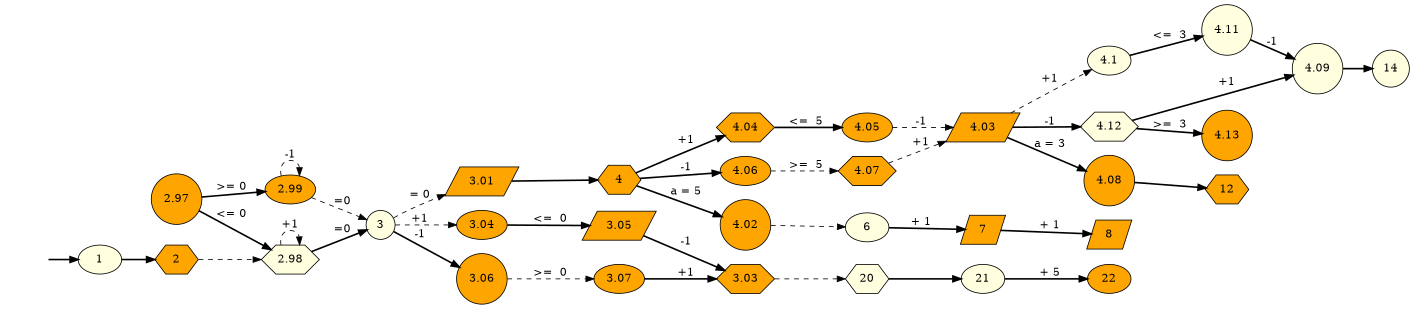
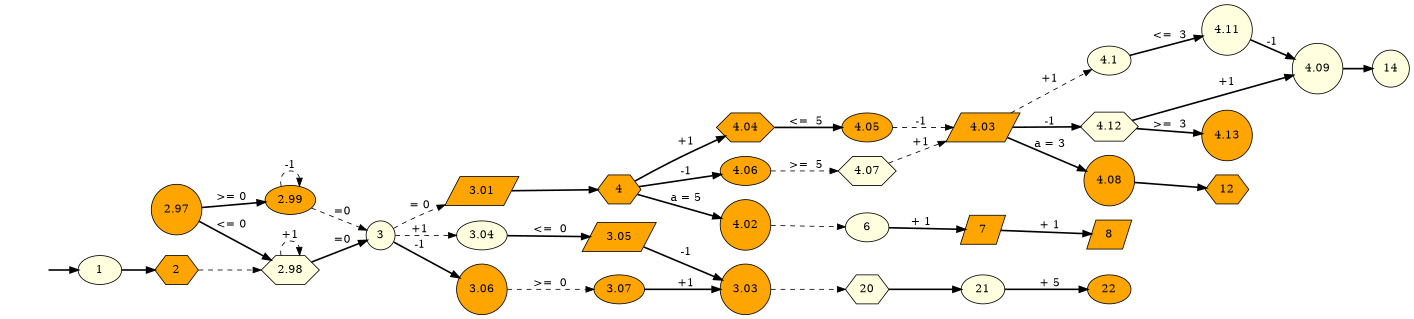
node "4.07": fillcolor orange -> lightyellow
node "3.04": fillcolor orange -> lightyellow
node "3.03": shape hexagon -> circle
